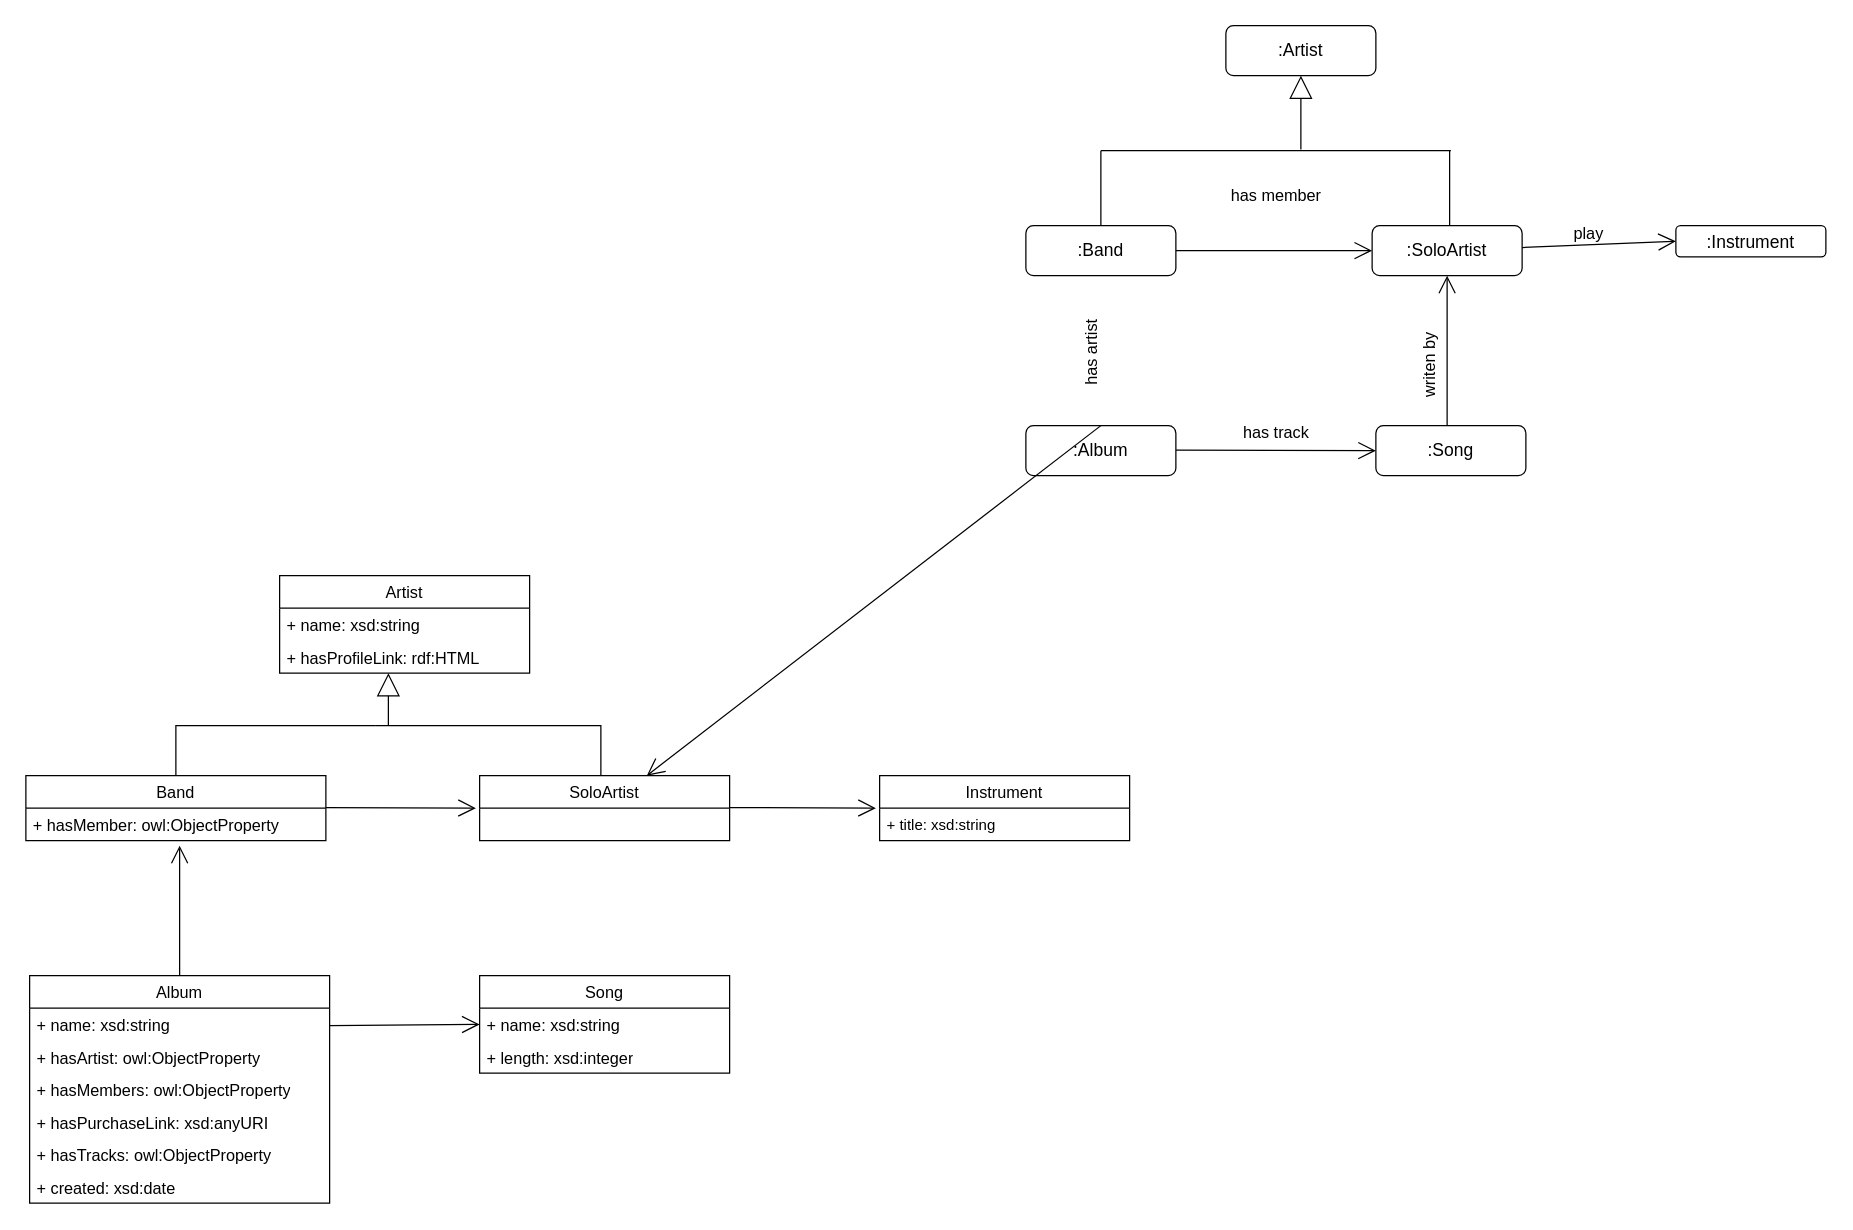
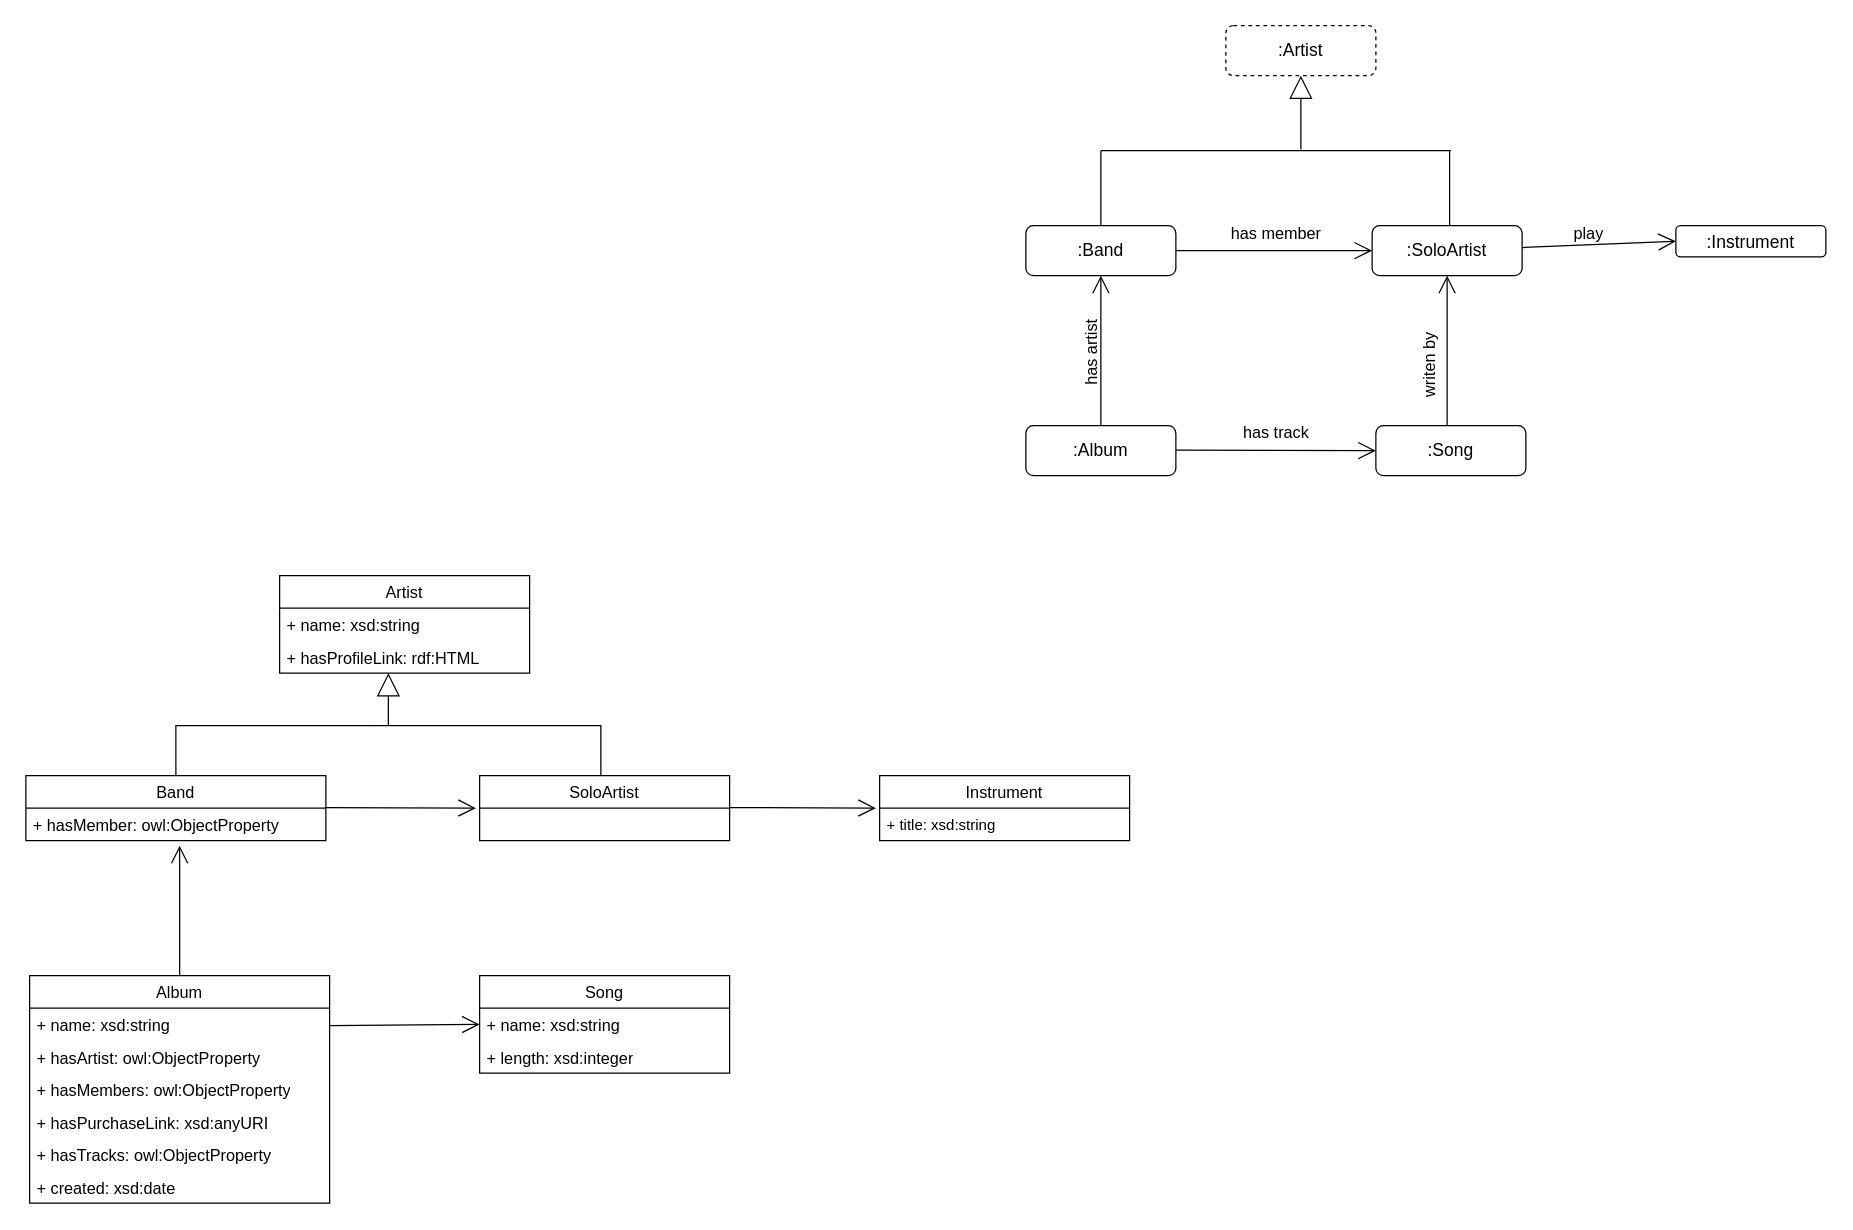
node ":Artist": style solid -> dashed
node "has member": moved (1276, 196) -> (1276, 233)
edge ":Album" -> "SoloArtist": now ":Album" -> ":Band"
